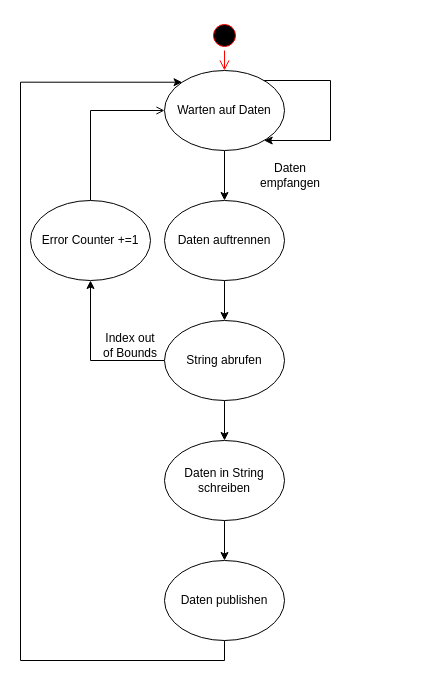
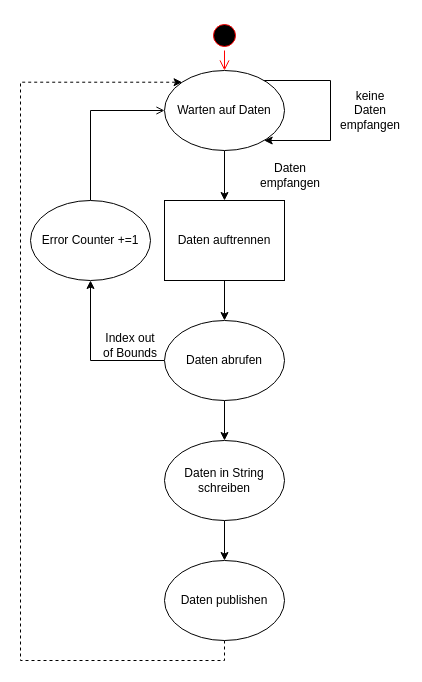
node "keine Daten empfangen": added
node "Daten auftrennen": shape ellipse -> rectangle
node "String abrufen": label "String abrufen" -> "Daten abrufen"
edge "Daten publishen" -> "Warten auf Daten": style solid -> dashed
